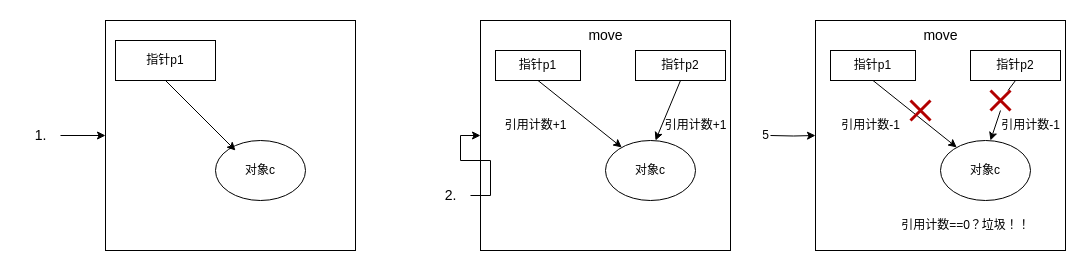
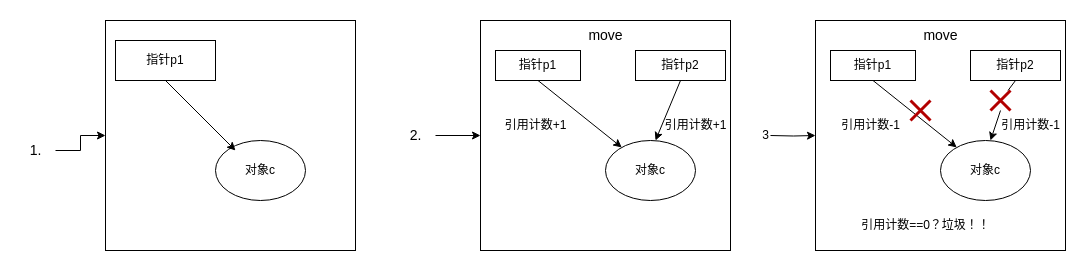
node "1.": moved (41, 136) -> (36, 151)
node "5": label "5" -> "3"
node "2.": moved (451, 196) -> (416, 136)
node "引用计数==0？垃圾！！": moved (966, 226) -> (926, 226)
